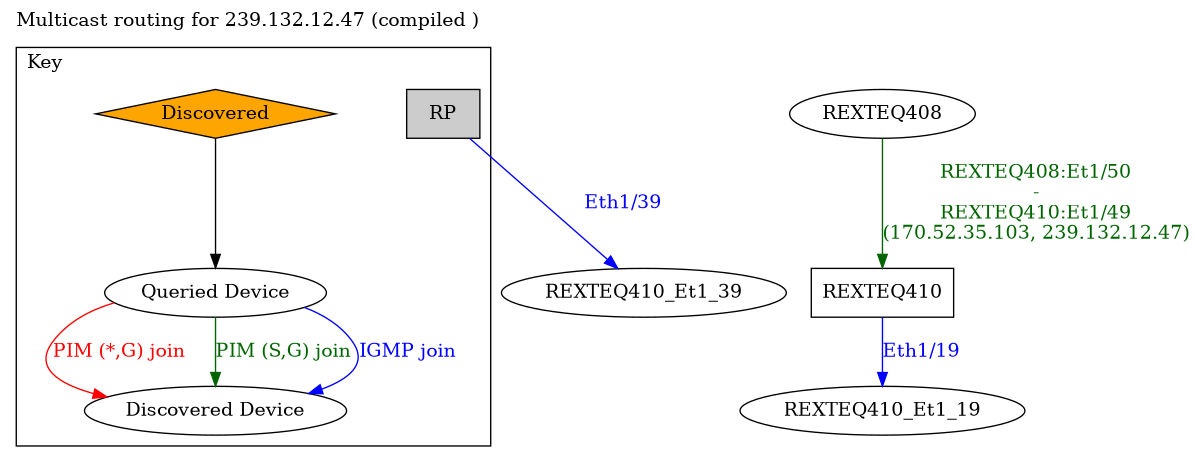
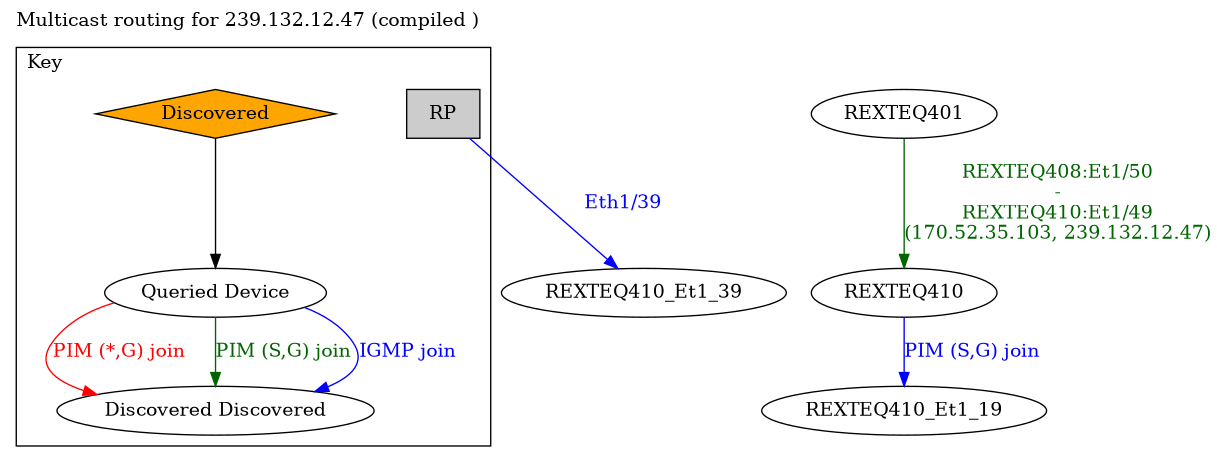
node "REXTEQ408": label "REXTEQ408" -> "REXTEQ401"
node "REXTEQ410": shape box -> ellipse
edge "REXTEQ410" -> "REXTEQ410_Et1_19": label "Eth1/19" -> "PIM (S,G) join"
node "Discovered Device": label "Discovered Device" -> "Discovered Discovered"
